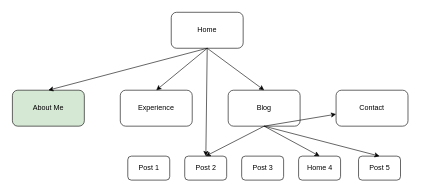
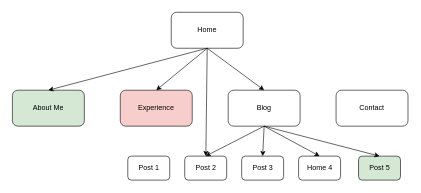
node "Experience": fillcolor #ffffff -> #f8cecc
edge "Blog" -> "Contact": now "Blog" -> "Post 3"
node "Post 5": fillcolor #ffffff -> #d5e8d4
